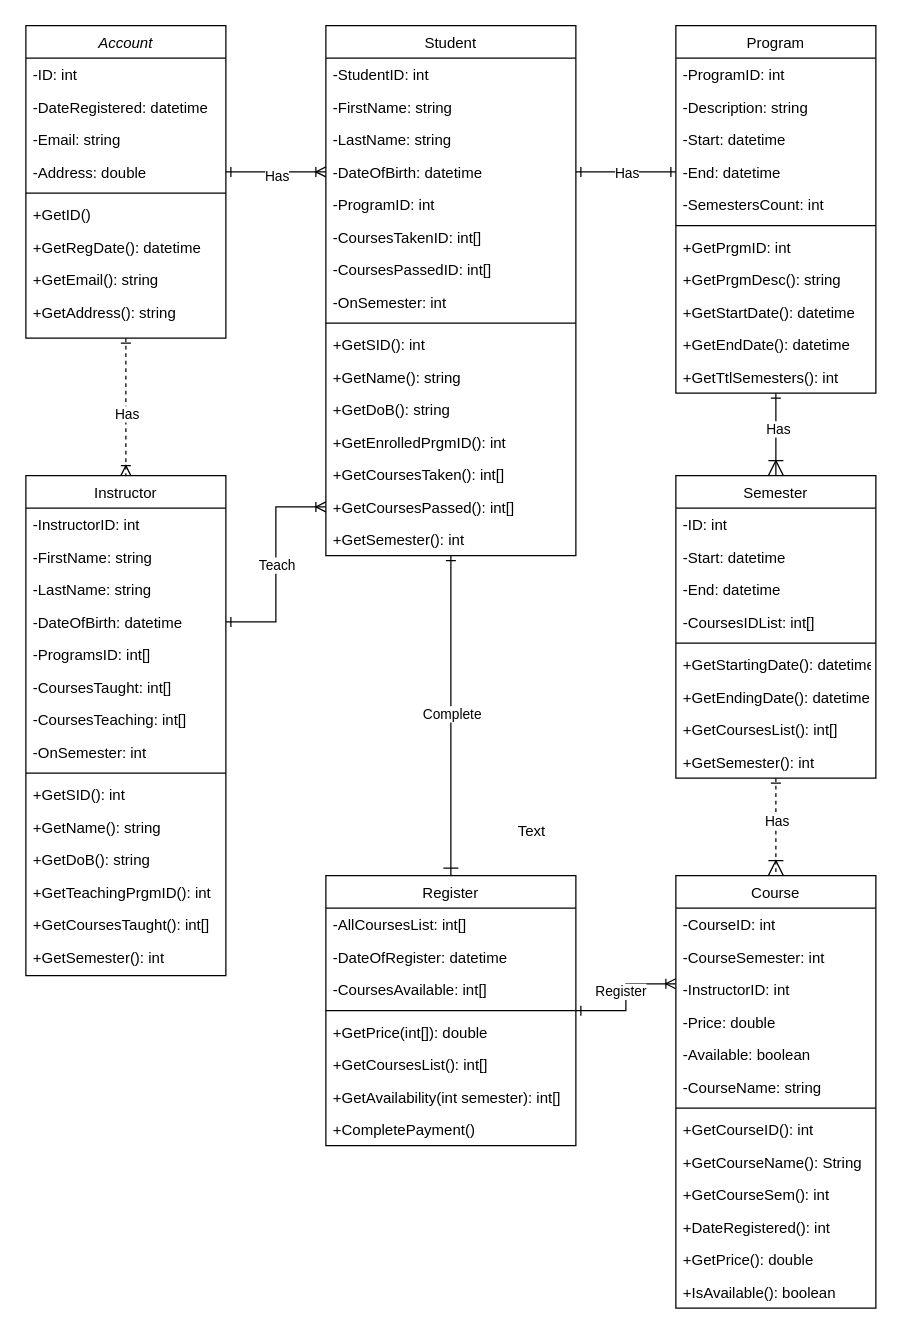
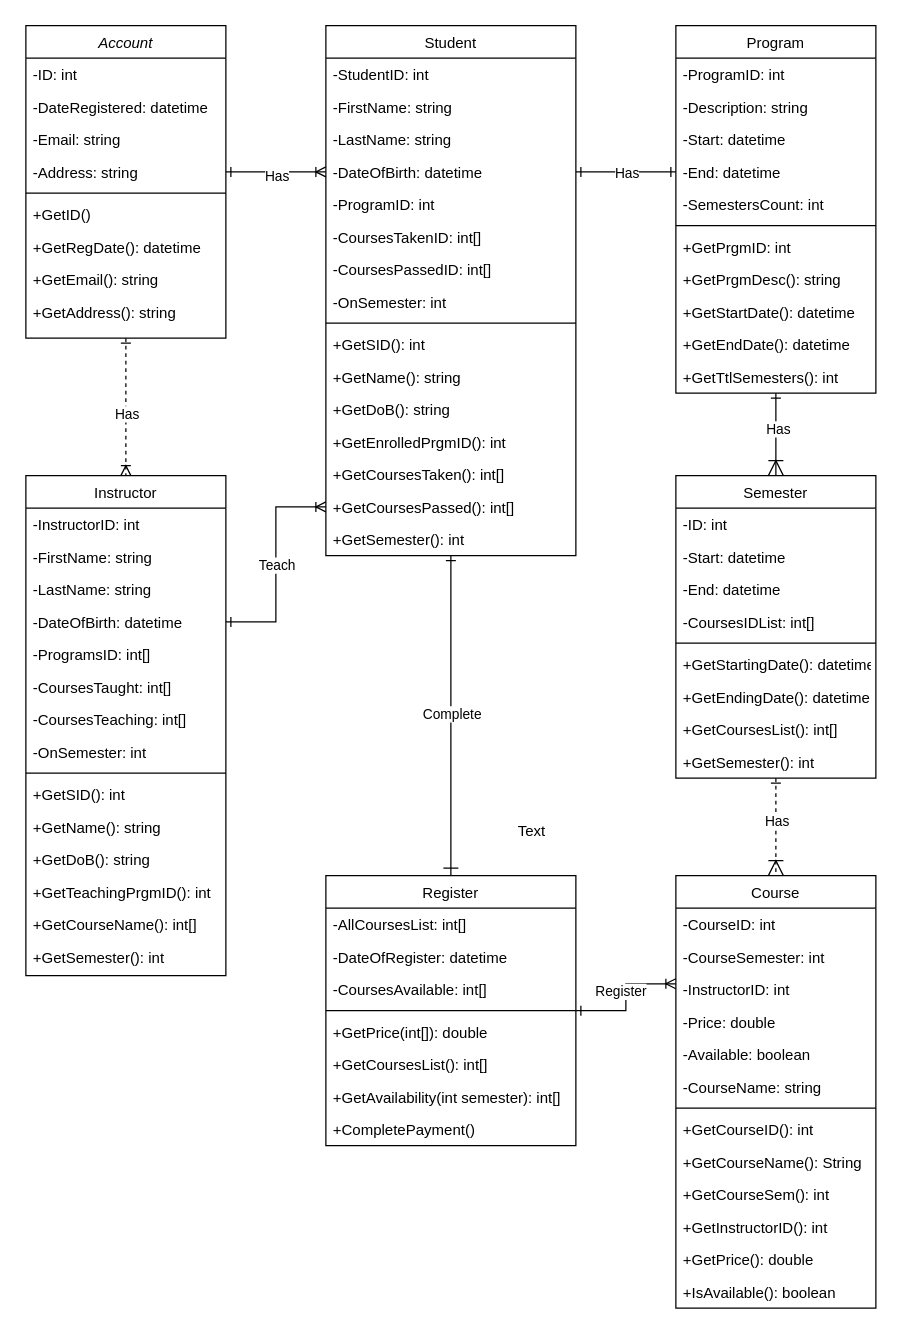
node "-Address: double": label "-Address: double" -> "-Address: string"
node "+GetCoursesTaught(): int[]": label "+GetCoursesTaught(): int[]" -> "+GetCourseName(): int[]"
node "+DateRegistered(): int": label "+DateRegistered(): int" -> "+GetInstructorID(): int"
